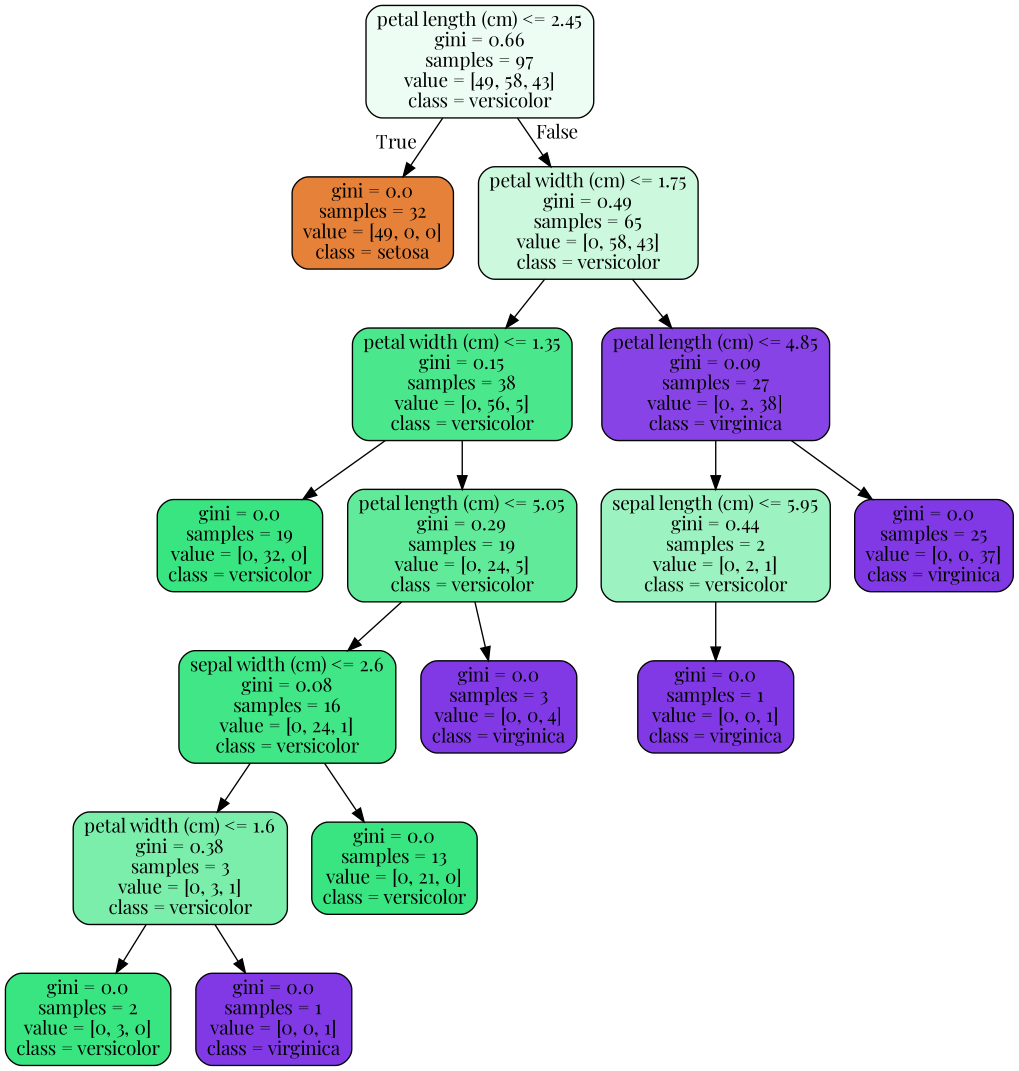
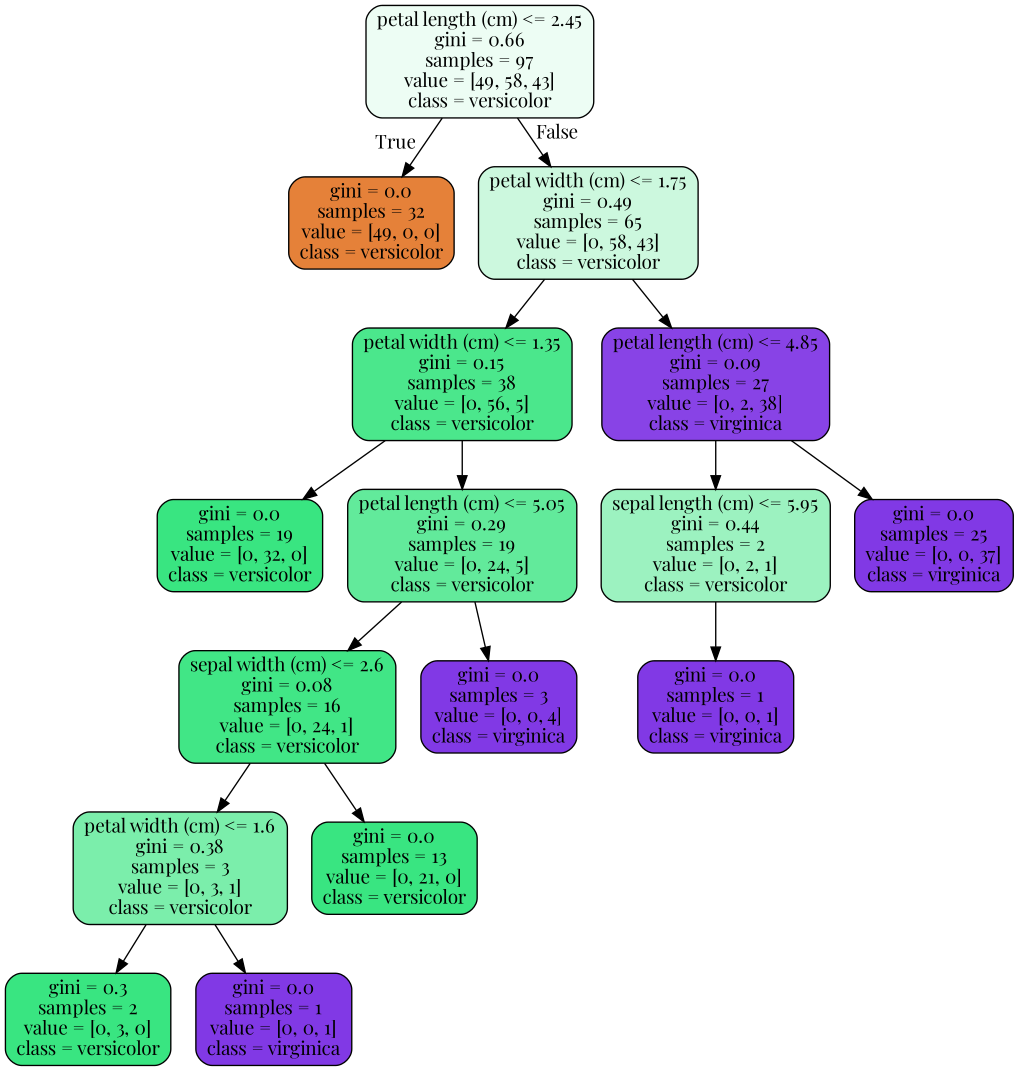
node "gini = 0.0 samples = 32 value = [49, 0, 0] class = setosa": label "gini = 0.0 samples = 32 value = [49, 0, 0] class = setosa" -> "gini = 0.0 samples = 32 value = [49, 0, 0] class = versicolor"
node "gini = 0.0 samples = 2 value = [0, 3, 0] class = versicolor": label "gini = 0.0 samples = 2 value = [0, 3, 0] class = versicolor" -> "gini = 0.3 samples = 2 value = [0, 3, 0] class = versicolor"
